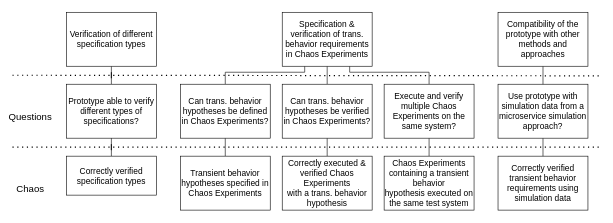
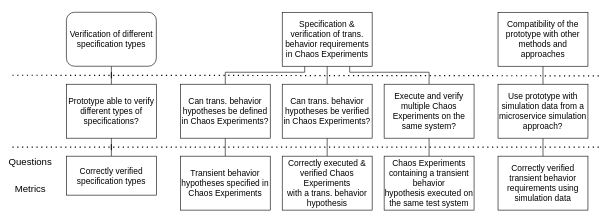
node "Verification of different specification types": shape rectangle -> rounded rectangle
node "Questions": moved (30, 117) -> (30, 162)
node "Chaos": label "Chaos" -> "Metrics"
